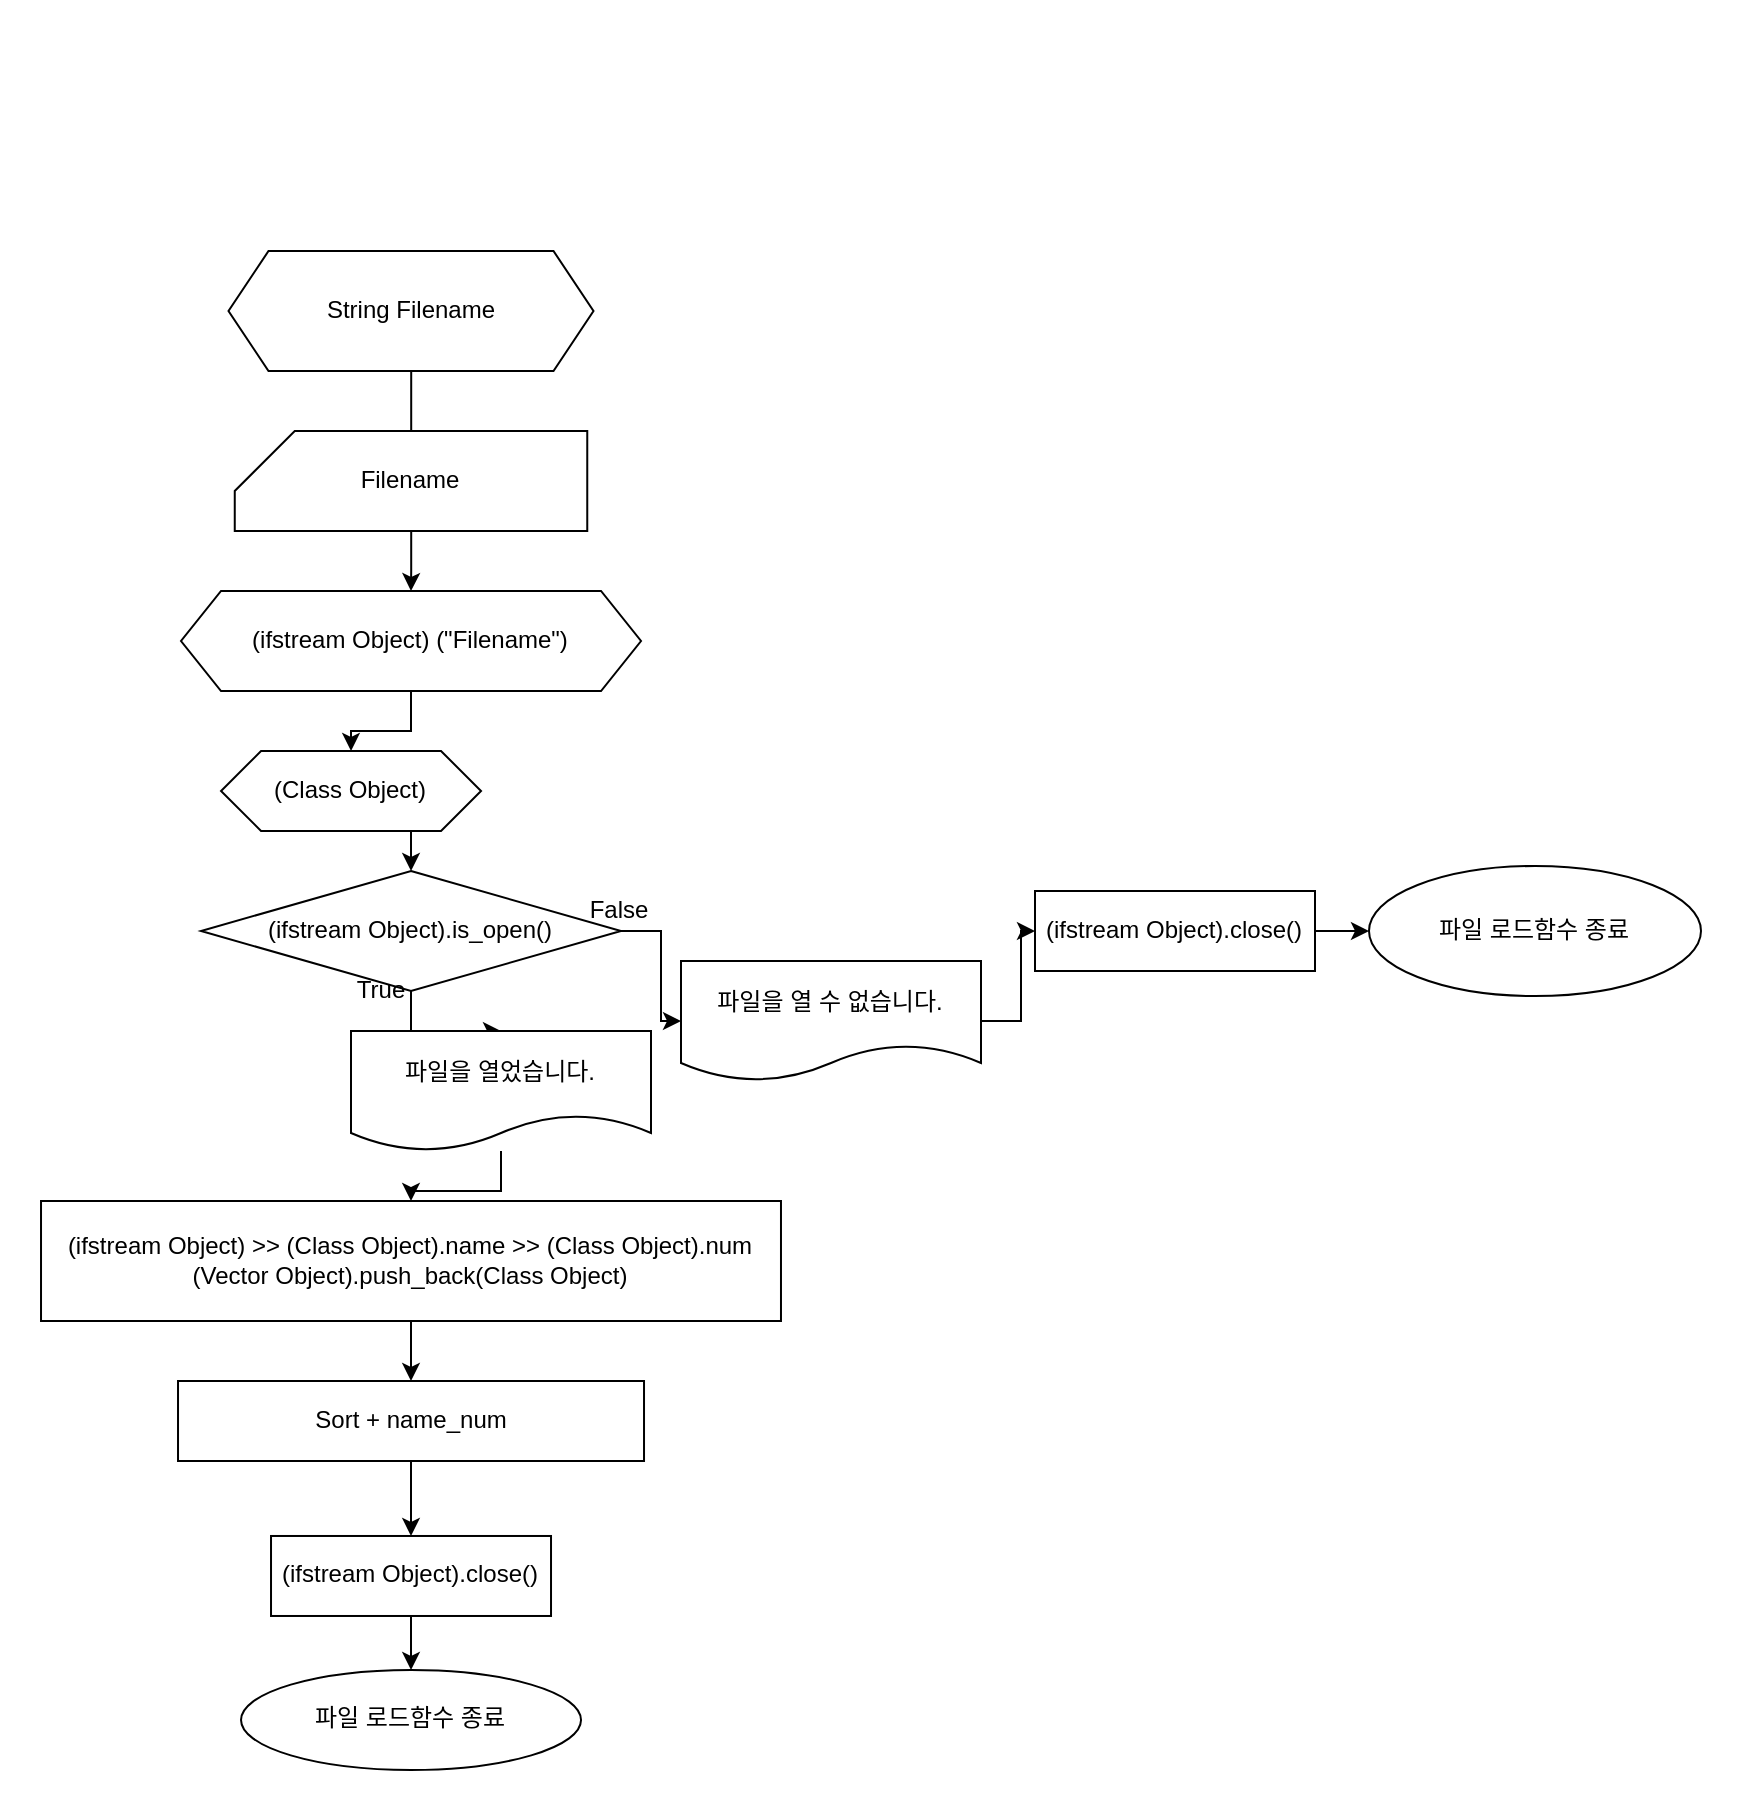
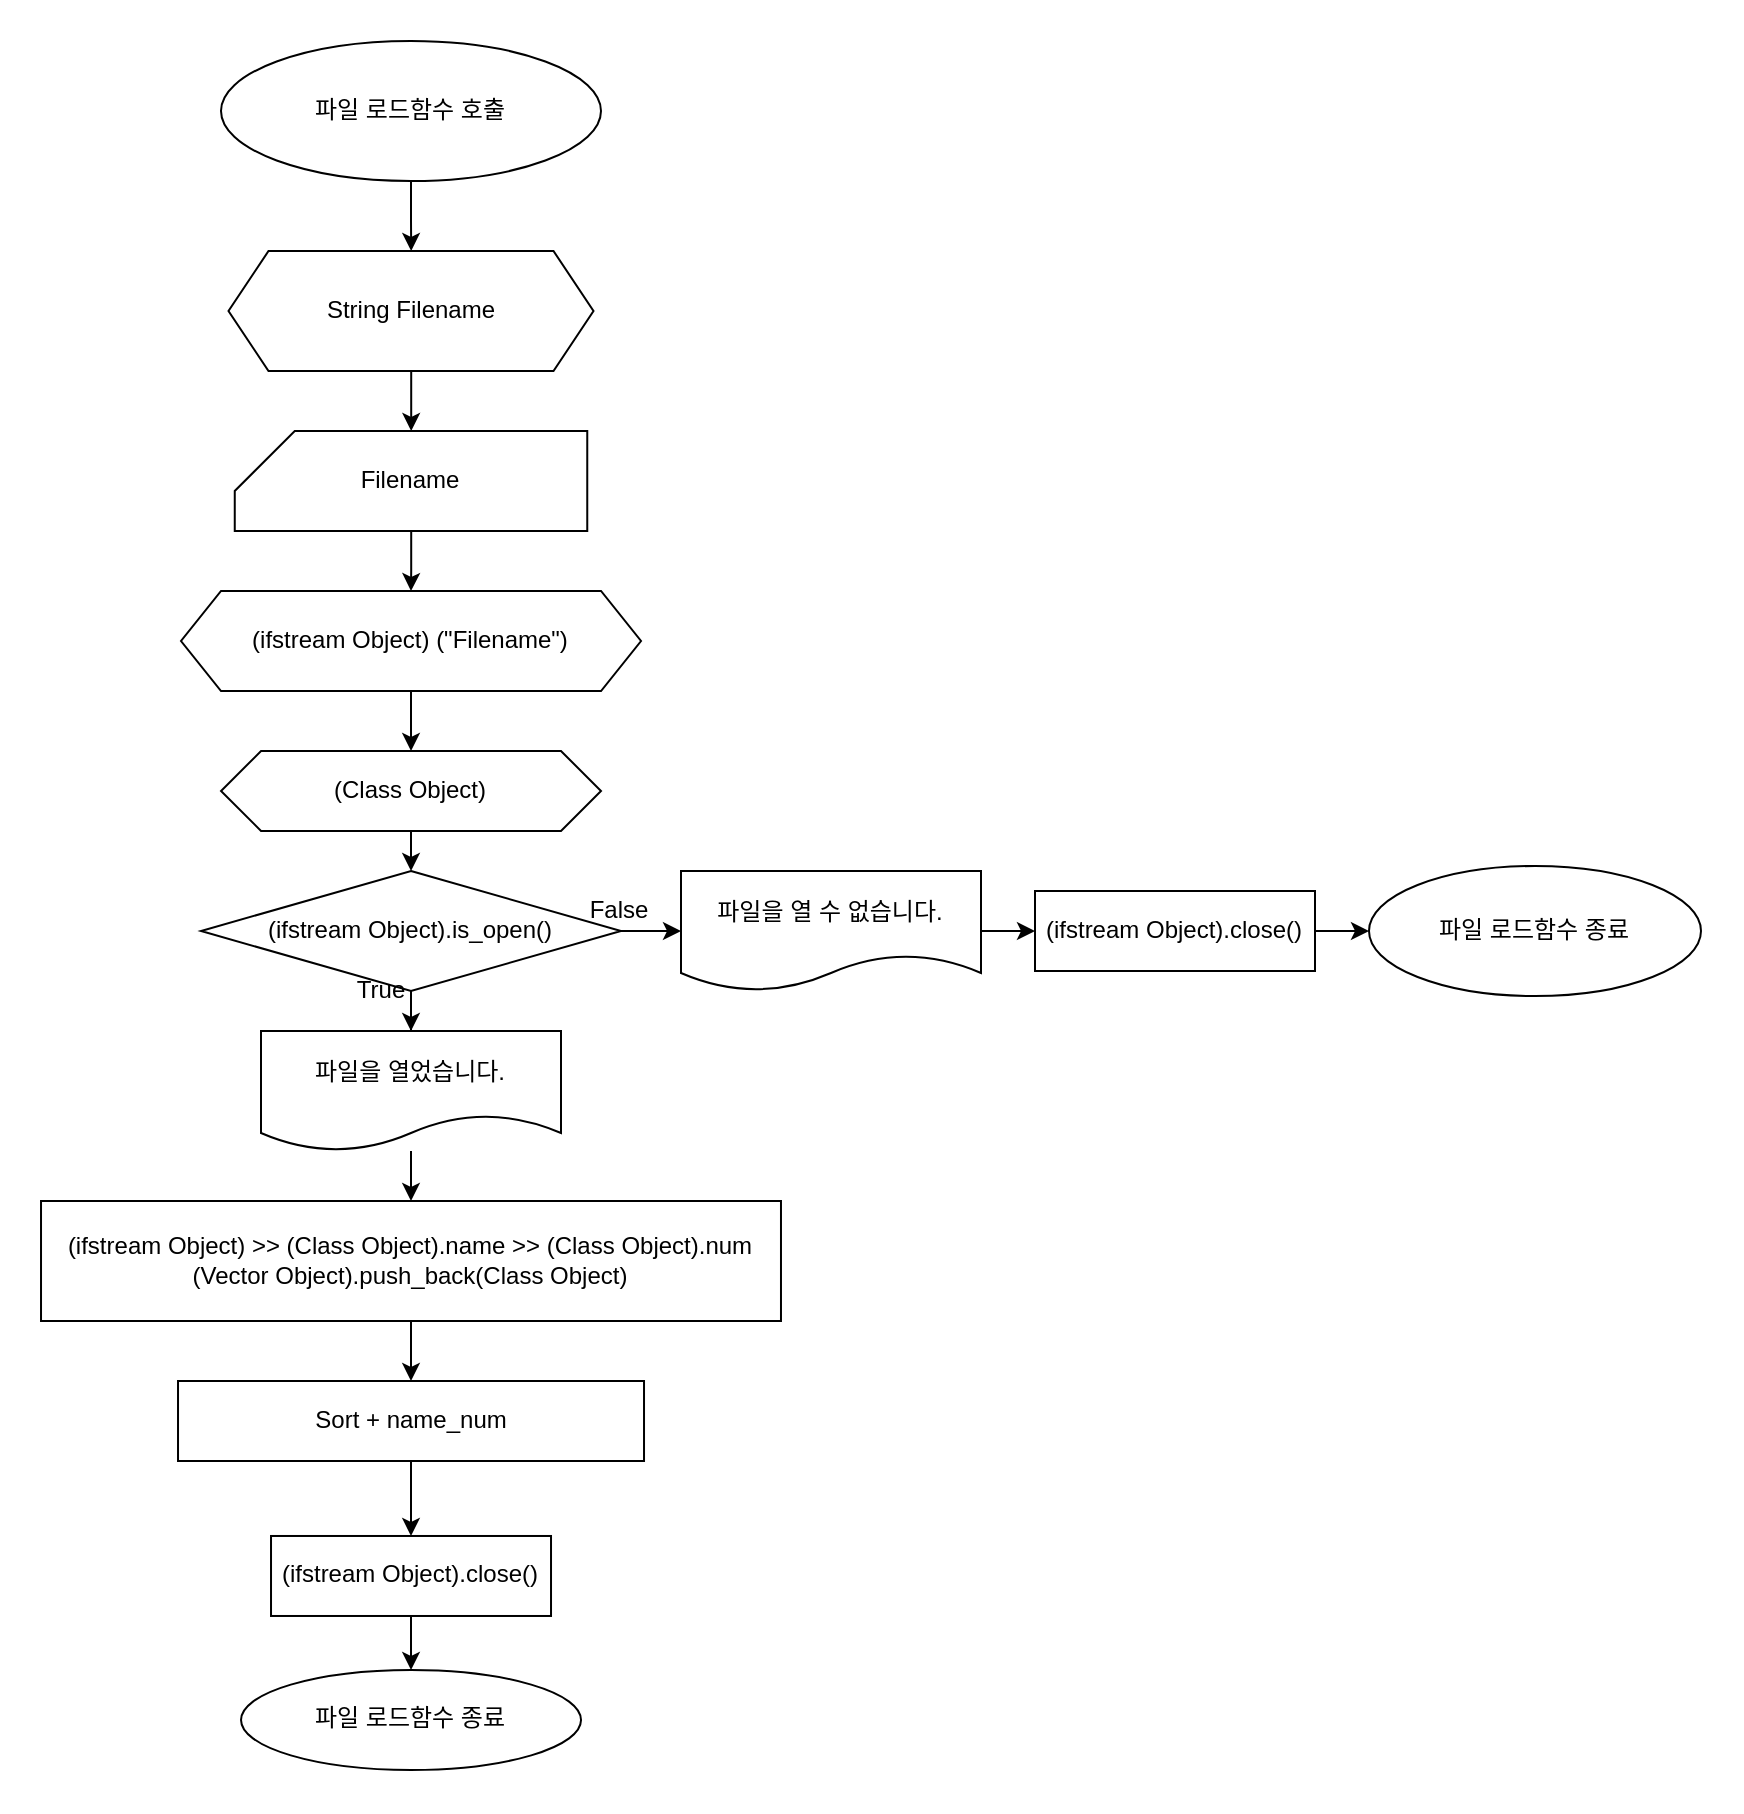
node "파일 로드함수 호출": added
edge "파일 로드함수 호출" -> "String Filename": added
edge "String Filename" -- "Filename": arrowhead none -> classic
node "(Class Object)": size 260x80 -> 380x80
node "파일을 열 수 없습니다.": moved (831, 1021) -> (831, 931)
node "파일을 열었습니다.": moved (501, 1091) -> (411, 1091)
